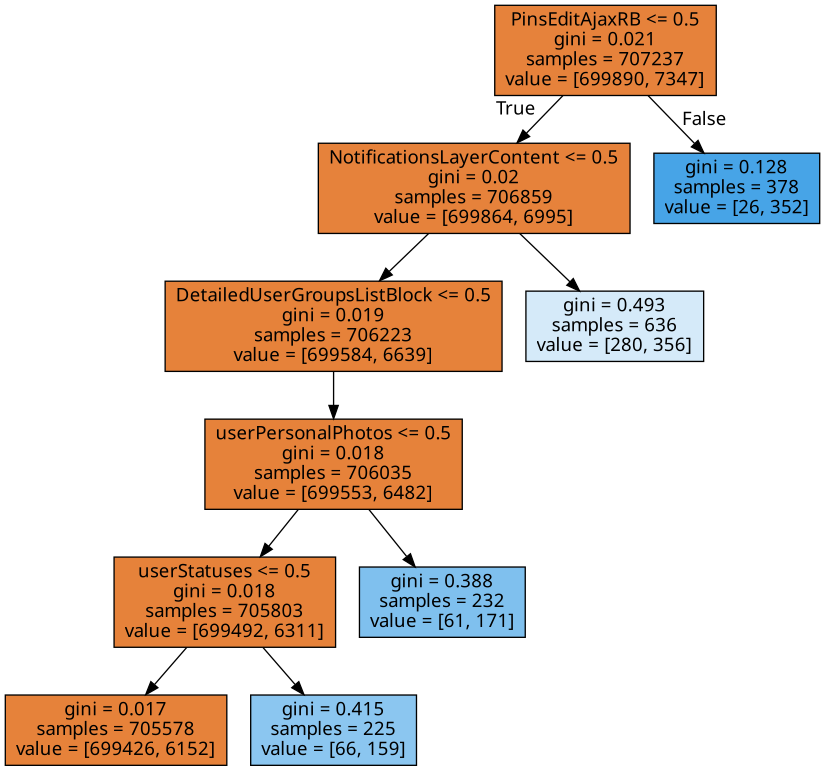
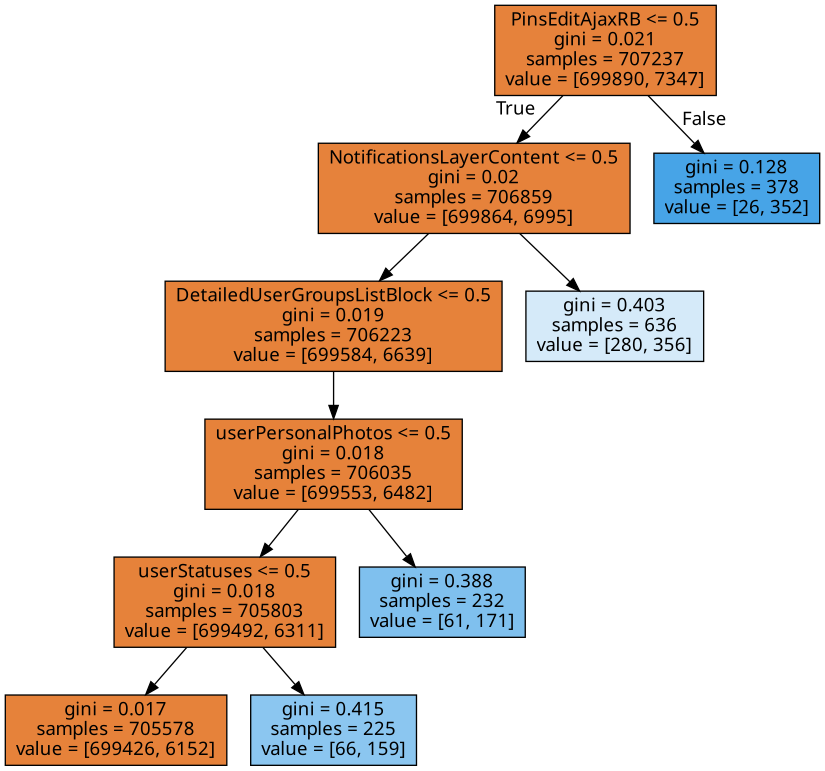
node "gini = 0.493 samples = 636 value = [280, 356]": label "gini = 0.493 samples = 636 value = [280, 356]" -> "gini = 0.403 samples = 636 value = [280, 356]"
